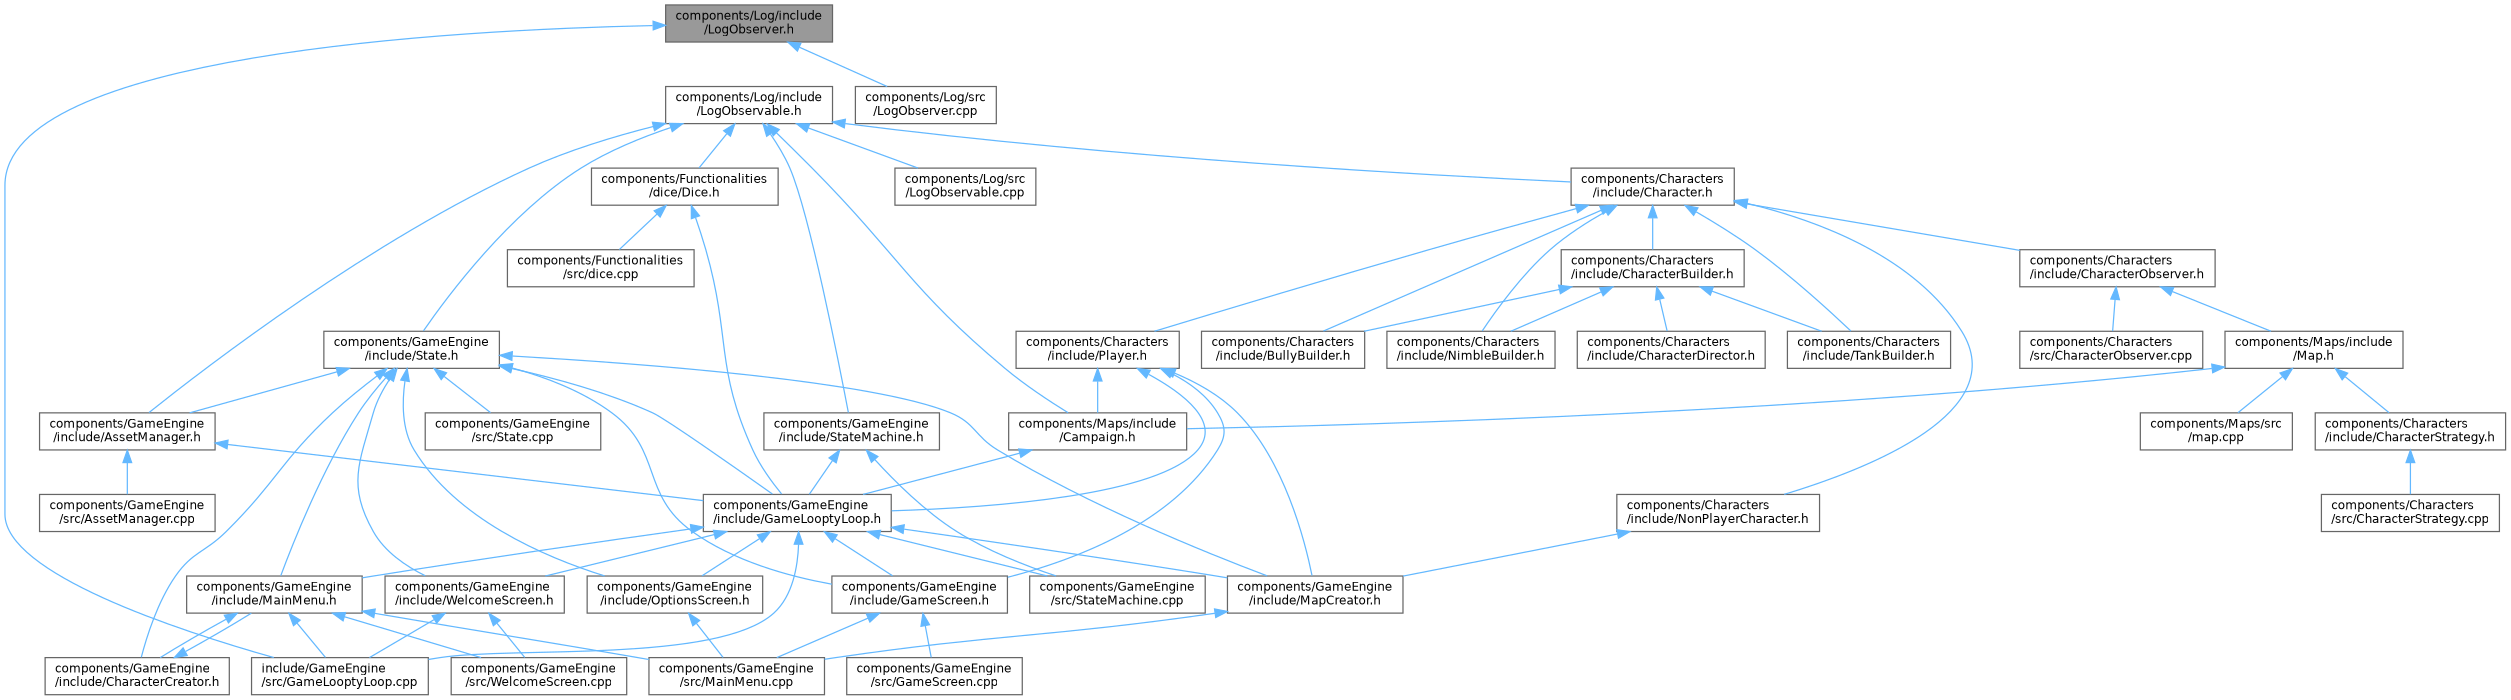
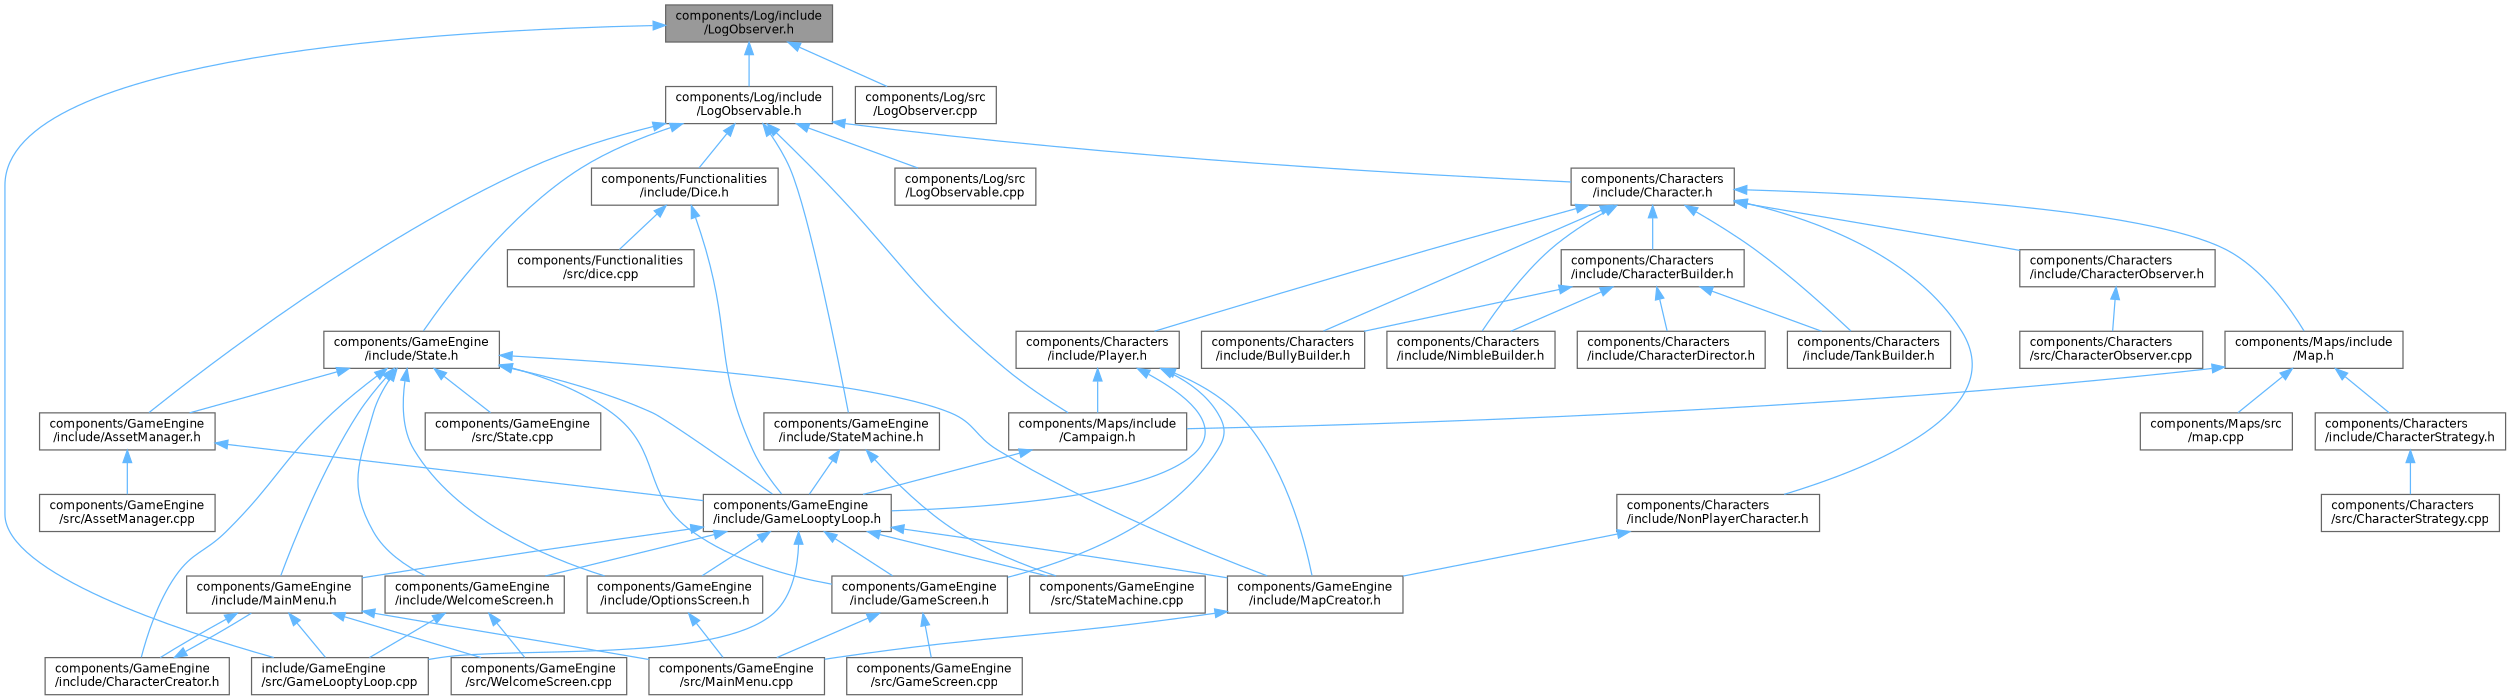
edge "components/Log/include /LogObservable.h" -> "components/Log/include /LogObserver.h": added
node "components/Functionalities /dice/Dice.h": label "components/Functionalities /dice/Dice.h" -> "components/Functionalities /include/Dice.h"
edge "components/Maps/include /Map.h" -> "components/Characters /include/CharacterObserver.h": now "components/Maps/include /Map.h" -> "components/Characters /include/Character.h"
